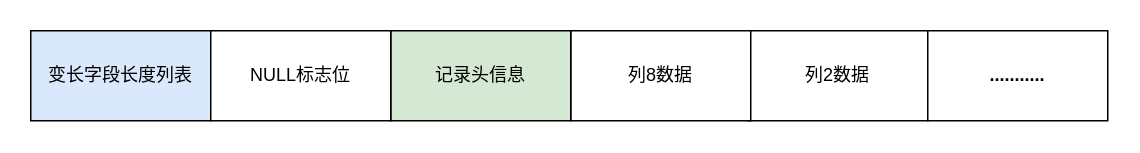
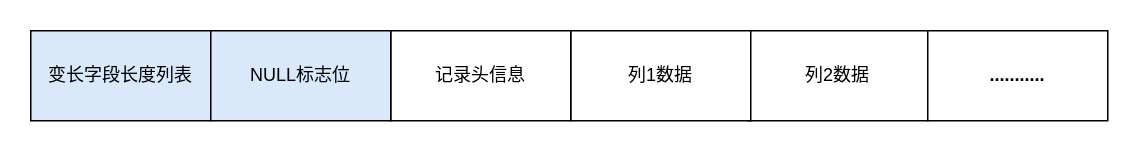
node "NULL标志位": fillcolor #ffffff -> #dae8fc
node "记录头信息": fillcolor #d5e8d4 -> #ffffff
node "列8数据": label "列8数据" -> "列1数据"
